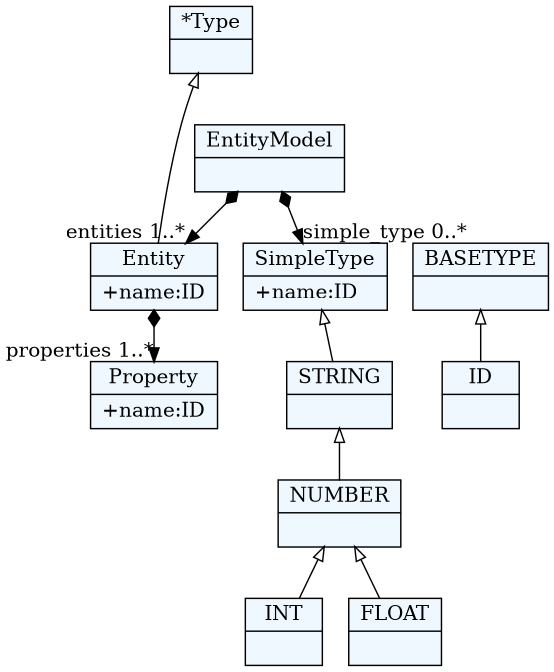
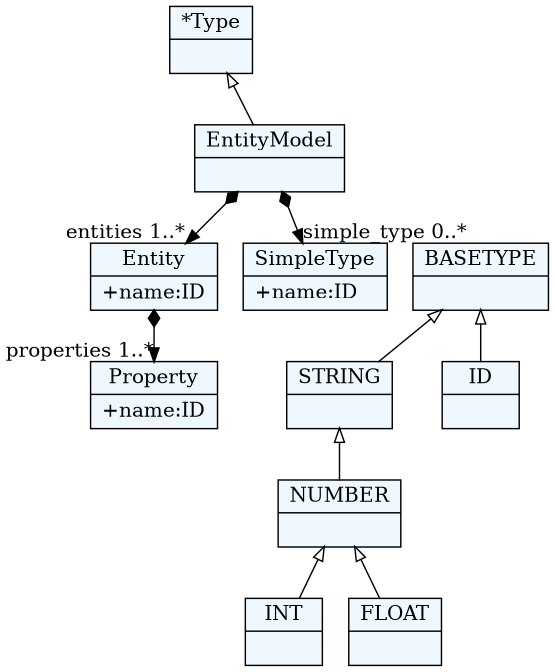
edge "Entity" -> "*Type": now "EntityModel" -> "*Type"
edge "STRING" -> "SimpleType": now "STRING" -> "BASETYPE"
